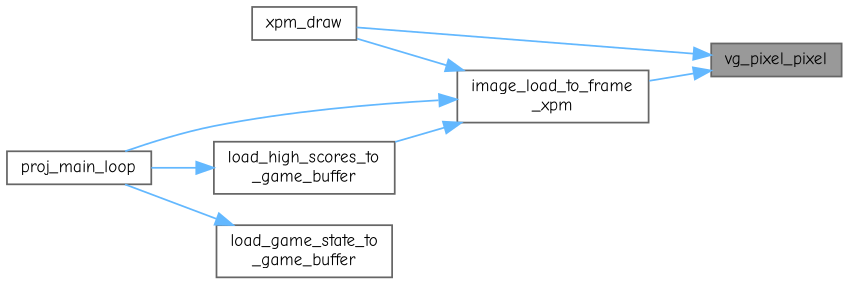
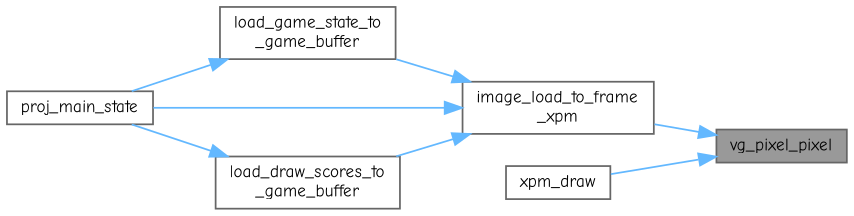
edge "xpm_draw" -> "image_load_to_frame _xpm": now "load_game_state_to _game_buffer" -> "image_load_to_frame _xpm"
node "proj_main_loop": label "proj_main_loop" -> "proj_main_state"
node "load_high_scores_to _game_buffer": label "load_high_scores_to _game_buffer" -> "load_draw_scores_to _game_buffer"
